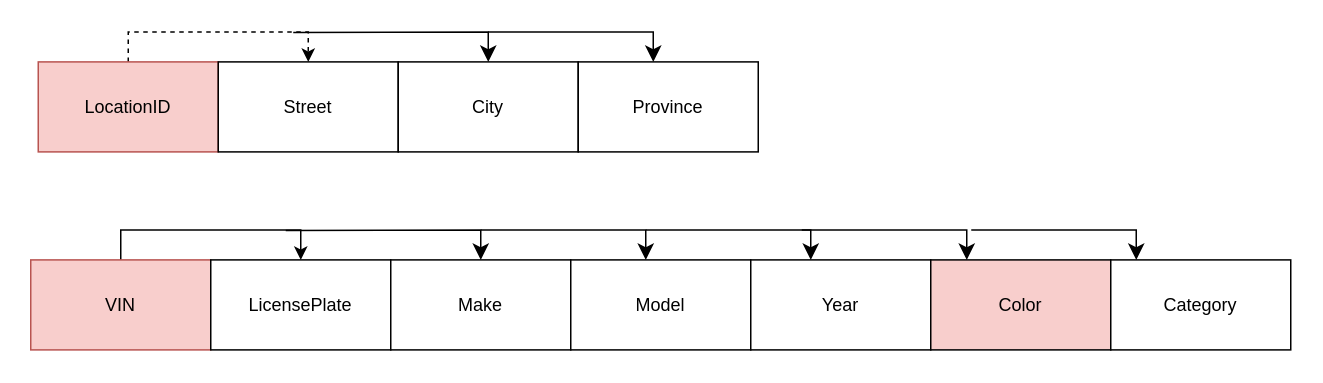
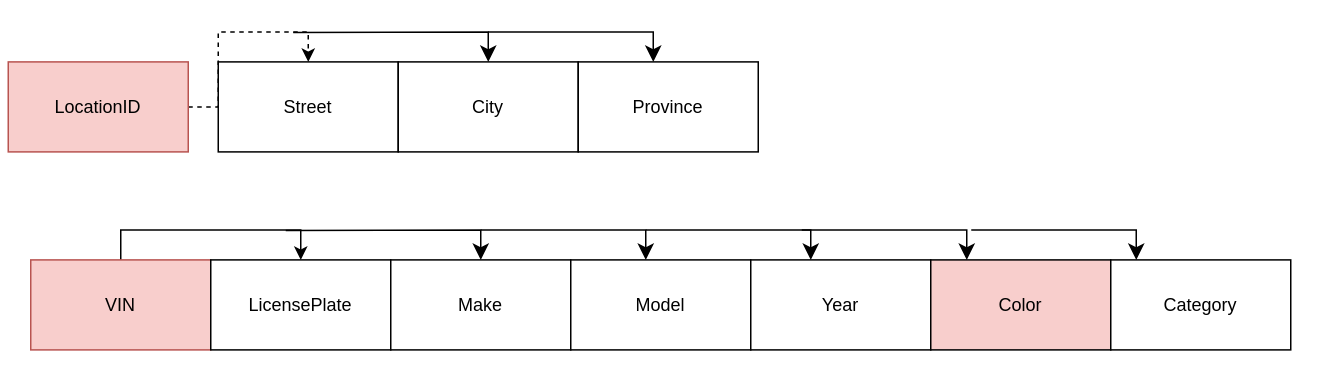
node "LocationID": moved (128, 107) -> (98, 107)
